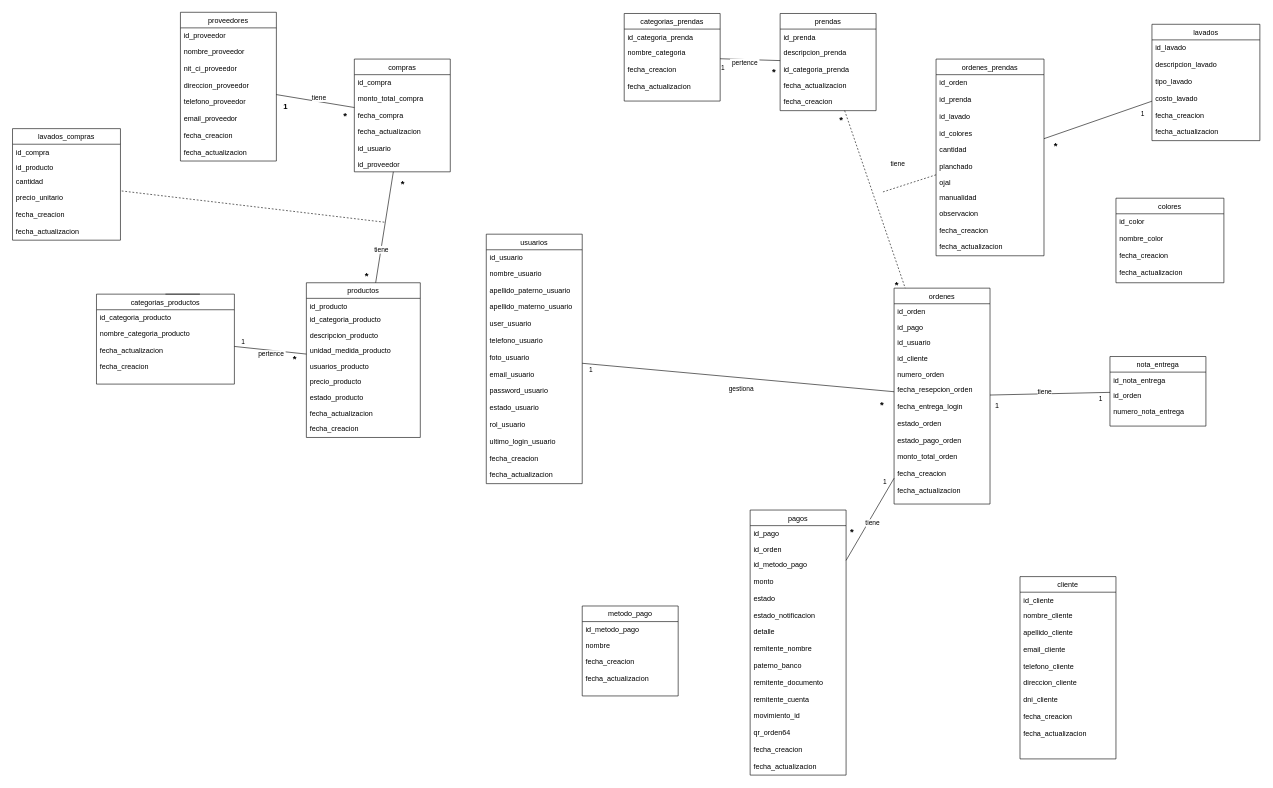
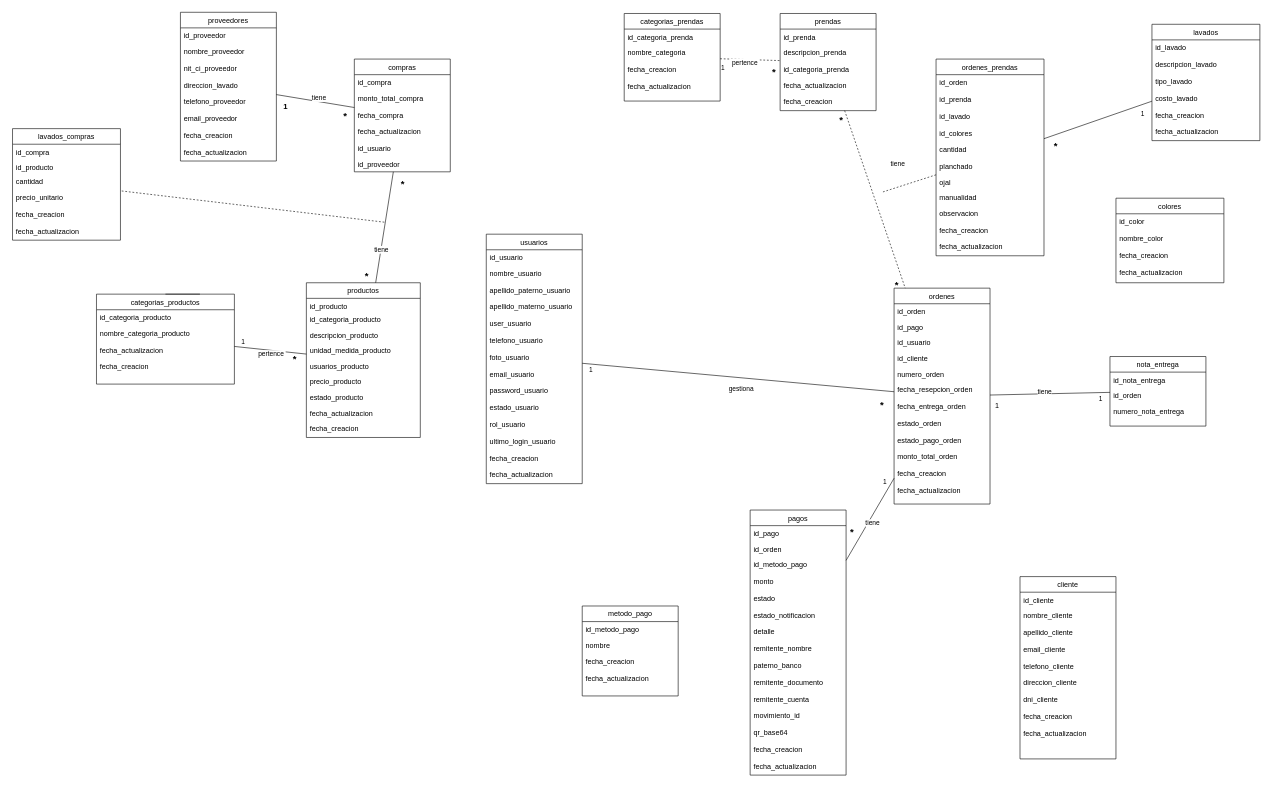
edge "categorias_prendas" -- "prendas": style solid -> dashed
node "direccion_proveedor": label "direccion_proveedor" -> "direccion_lavado"
node "fecha_entrega_login": label "fecha_entrega_login" -> "fecha_entrega_orden"
node "qr_orden64": label "qr_orden64" -> "qr_base64"
